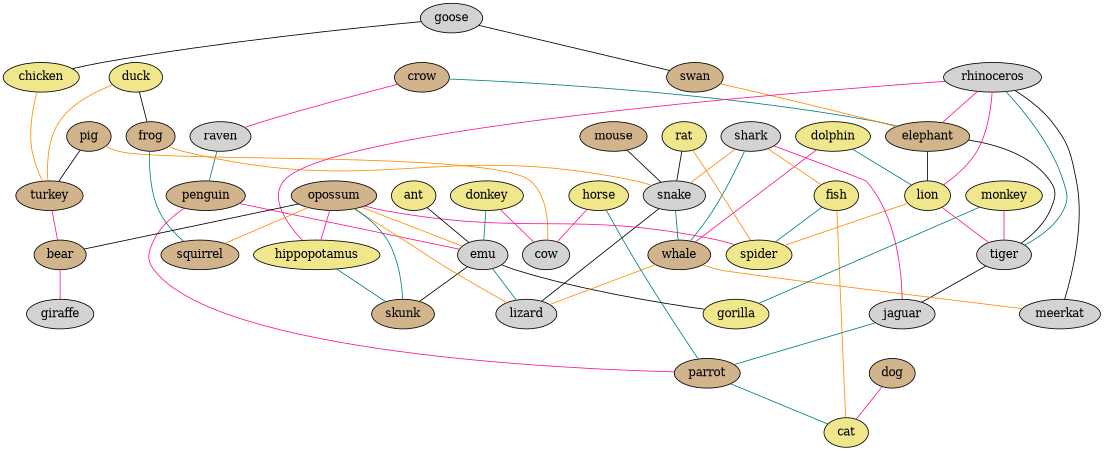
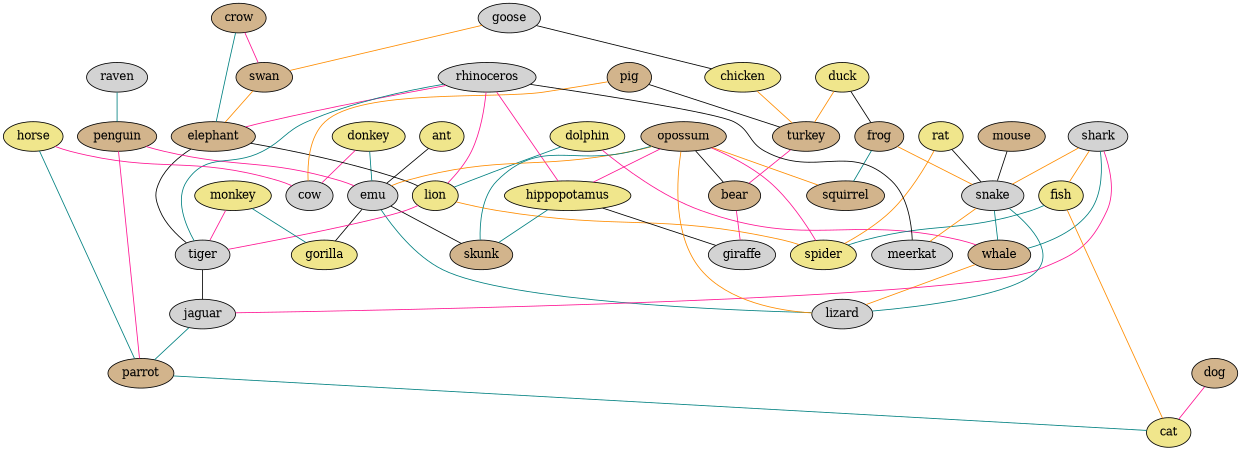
edge "goose" -- "swan": color black -> darkorange
edge "crow" -- "raven": now "crow" -- "swan"
edge "hippopotamus" -- "giraffe": added
edge "snake" -- "lizard": color black -> teal
edge "whale" -- "meerkat": now "snake" -- "meerkat"
